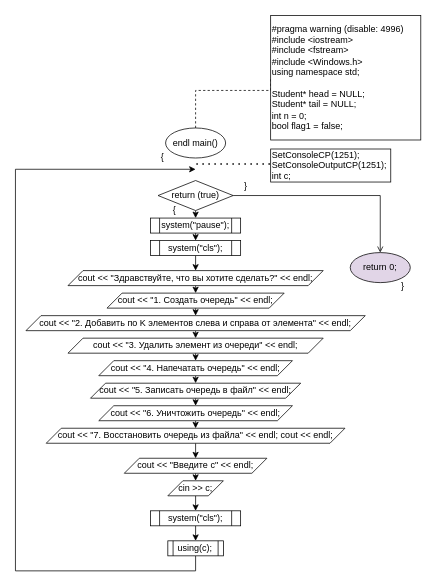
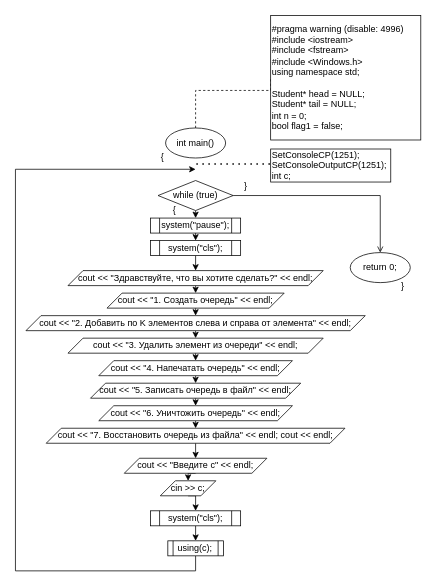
node "endl main()": label "endl main()" -> "int main()"
node "return (true)": label "return (true)" -> "while (true)"
node "return 0;": fillcolor #e1d5e7 -> #ffffff
node "cin >> c;": moved (195, 488) -> (188, 488)
